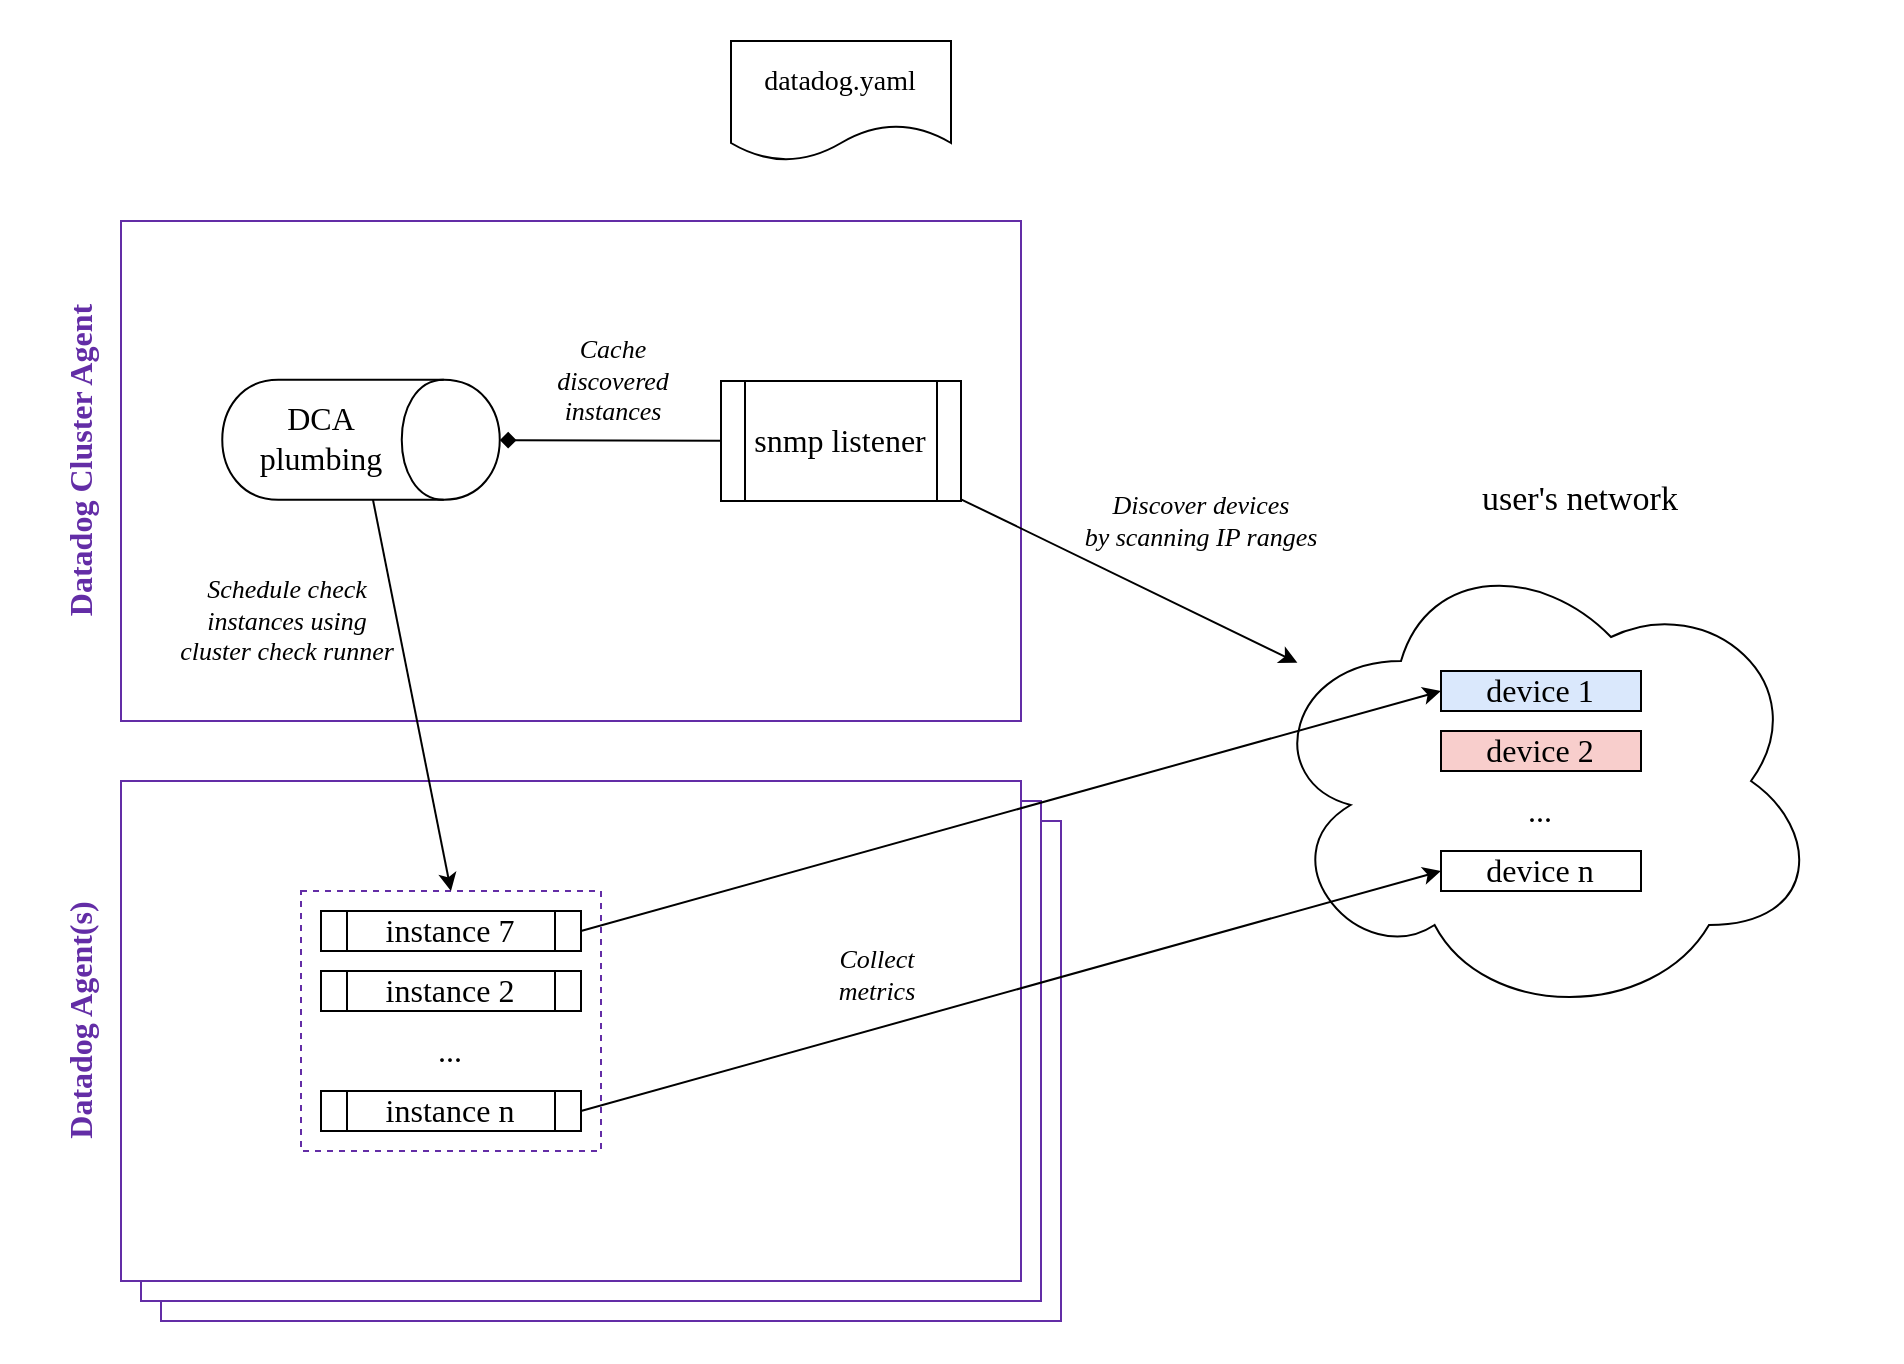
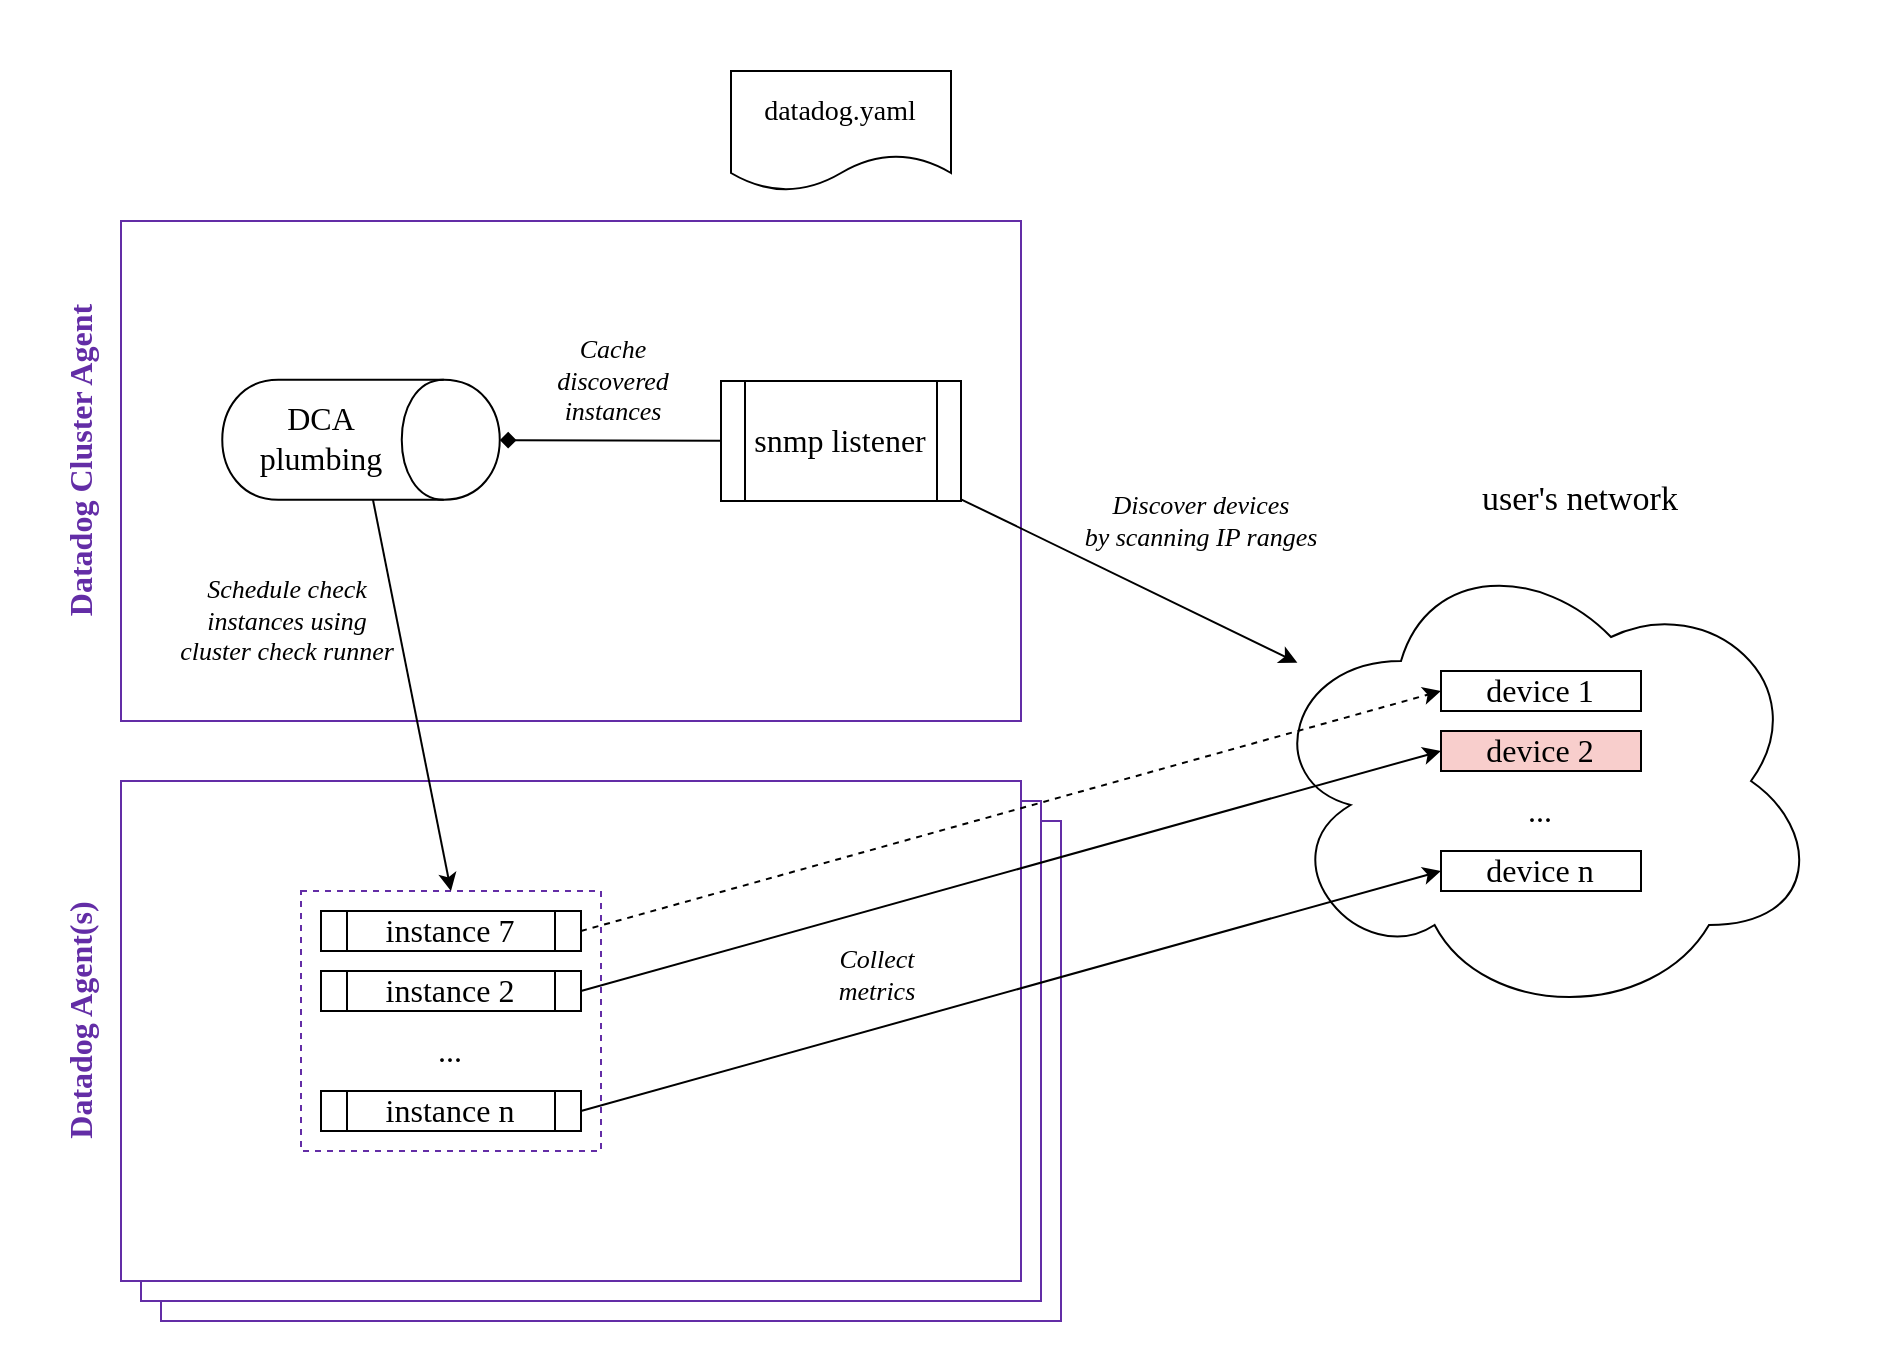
node "datadog.yaml": moved (841, 101) -> (841, 131)
node "device 1": fillcolor #dae8fc -> #ffffff
edge "instance 7" -> "device 1": style solid -> dashed
edge "instance 2" -> "device 2": added
